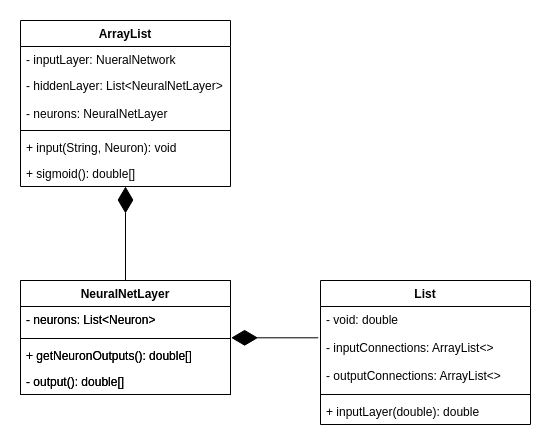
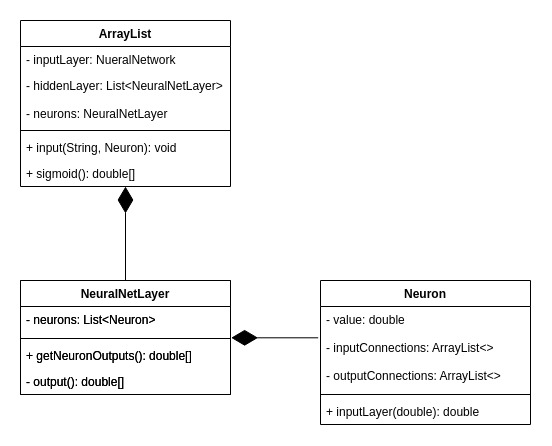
node "List": label "List" -> "Neuron"
node "- void: double": label "- void: double" -> "- value: double"
